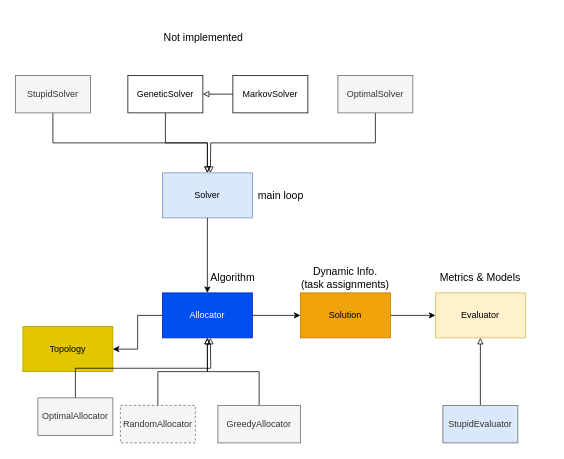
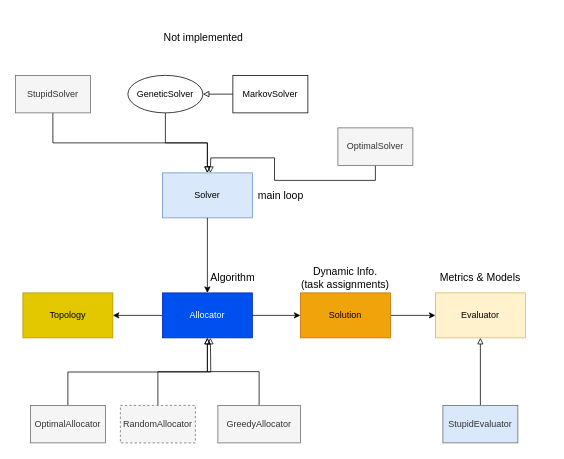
node "GeneticSolver": shape rectangle -> ellipse
node "OptimalSolver": moved (375, 94) -> (375, 147)
node "Topology": moved (68, 349) -> (68, 315)
node "OptimalAllocator": moved (75, 417) -> (68, 424)
